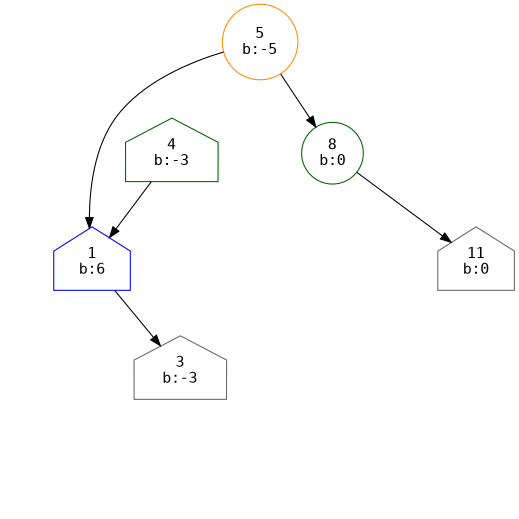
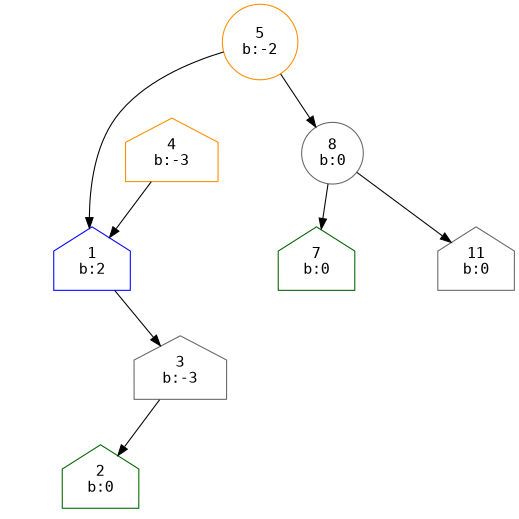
node "5 b:-5": label "5 b:-5" -> "5 b:-2"
node "4 b:-3": color darkgreen -> darkorange
node "8 b:0": color darkgreen -> gray40
node "1 b:6": label "1 b:6" -> "1 b:2"
node "7 b:0": added
node "2 b:0": added
